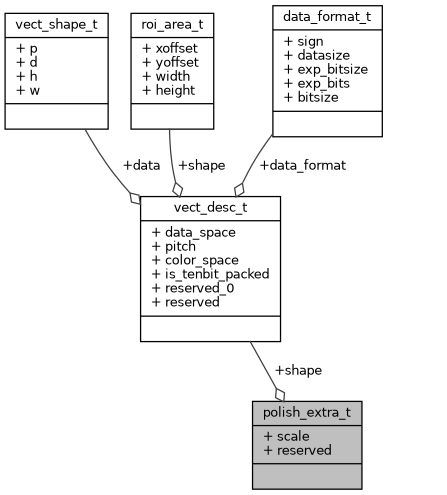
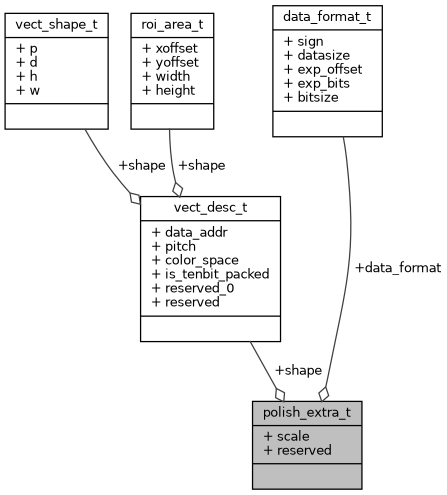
node "data_format_t": text "+ exp_bitsize" -> "+ exp_offset"
edge "data_format_t" -> "vect_desc_t": now "data_format_t" -> "polish_extra_t"
edge "vect_shape_t" -> "vect_desc_t": label " +data" -> " +shape"
node "vect_desc_t": text "+ data_space" -> "+ data_addr"
